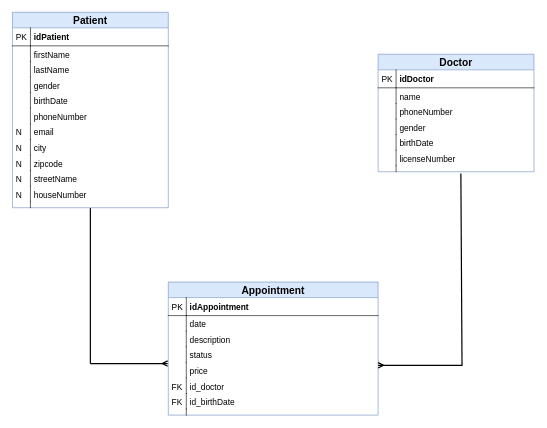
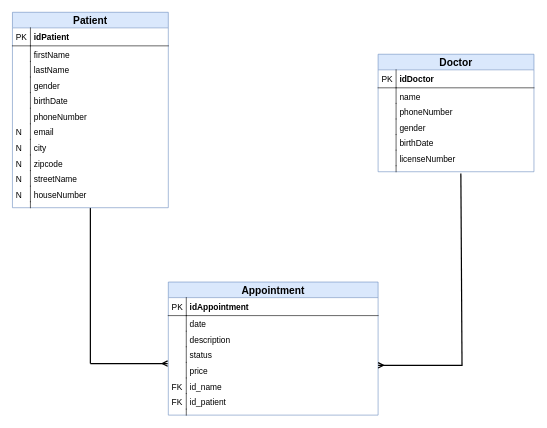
node "id_doctor": label "id_doctor" -> "id_name"
node "id_birthDate": label "id_birthDate" -> "id_patient"
